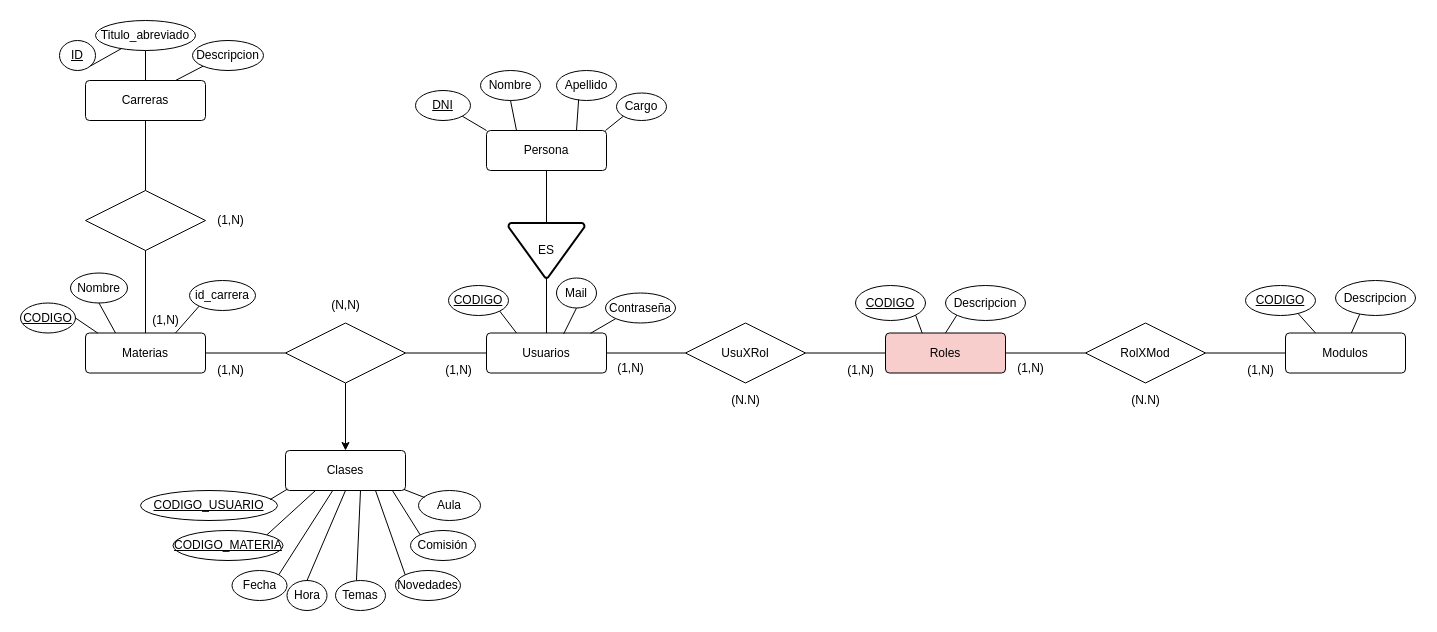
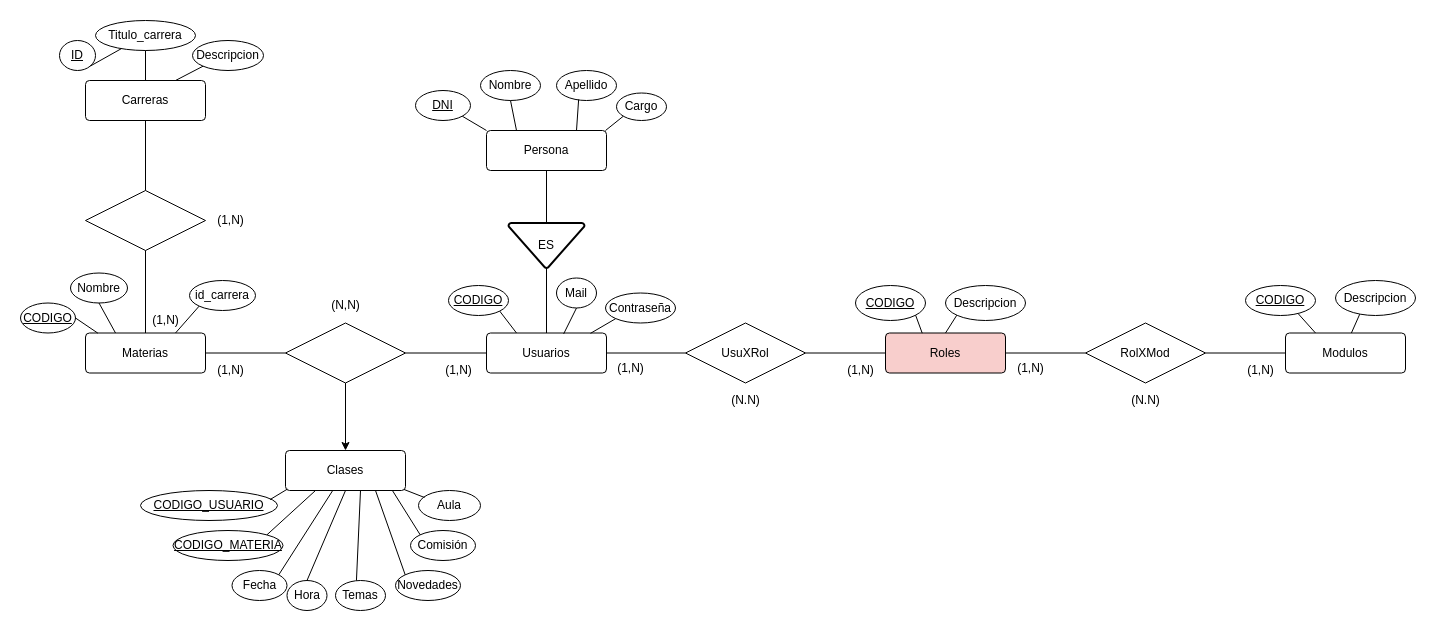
node "Titulo_abreviado": label "Titulo_abreviado" -> "Titulo_carrera"
node "ES": size 76x55 -> 76x45
